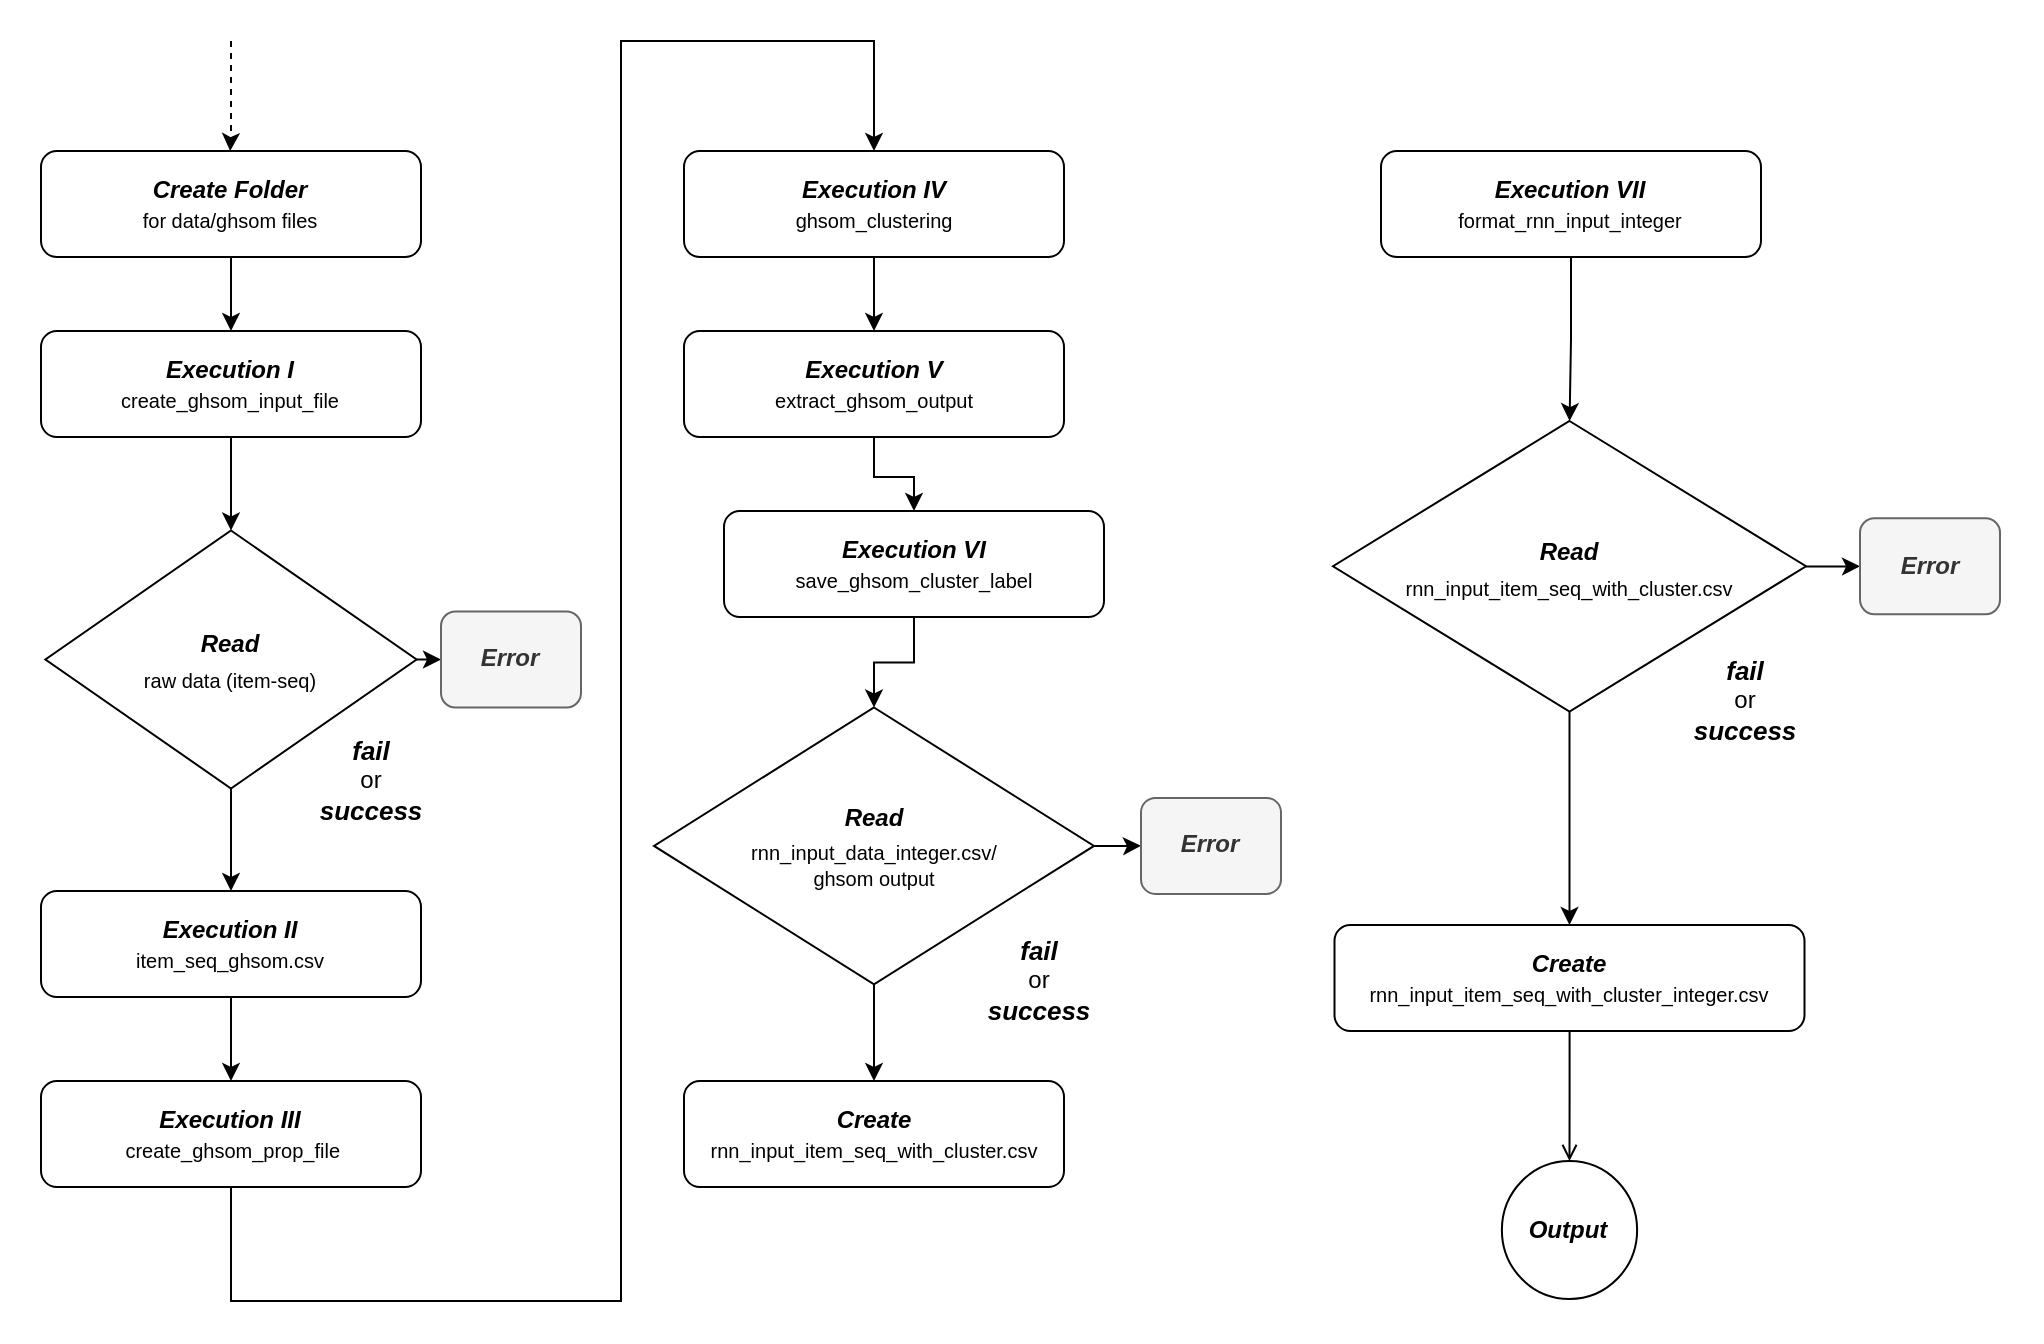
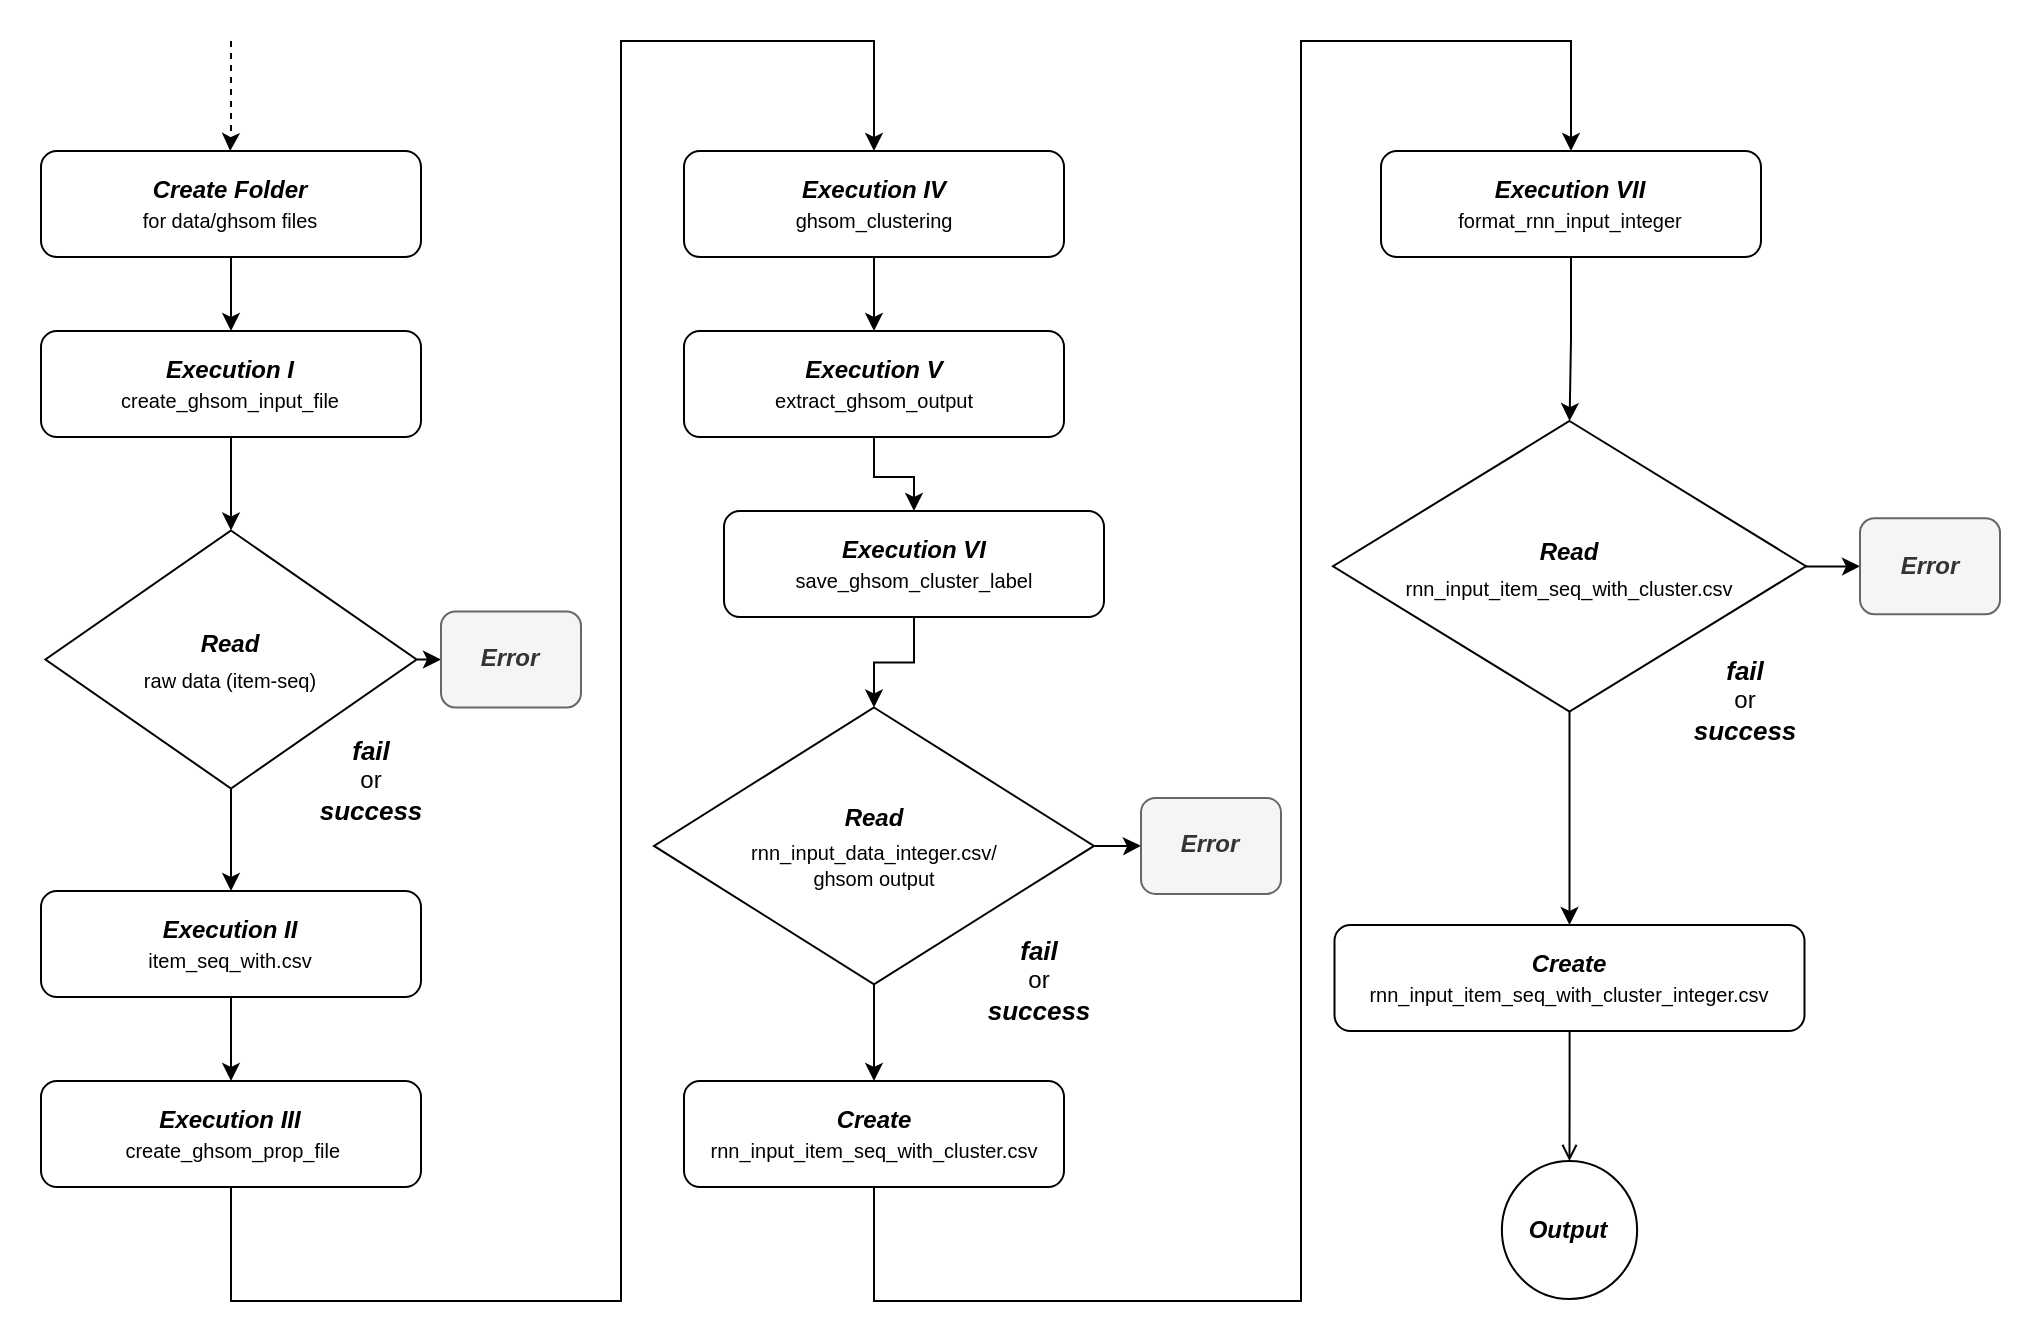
edge "Create rnn_input_item_seq_with_cluster.csv" -> "Execution VII format_rnn_input_integer": added
node "Execution II item_seq_ghsom.csv": label "Execution II item_seq_ghsom.csv" -> "Execution II item_seq_with.csv"
